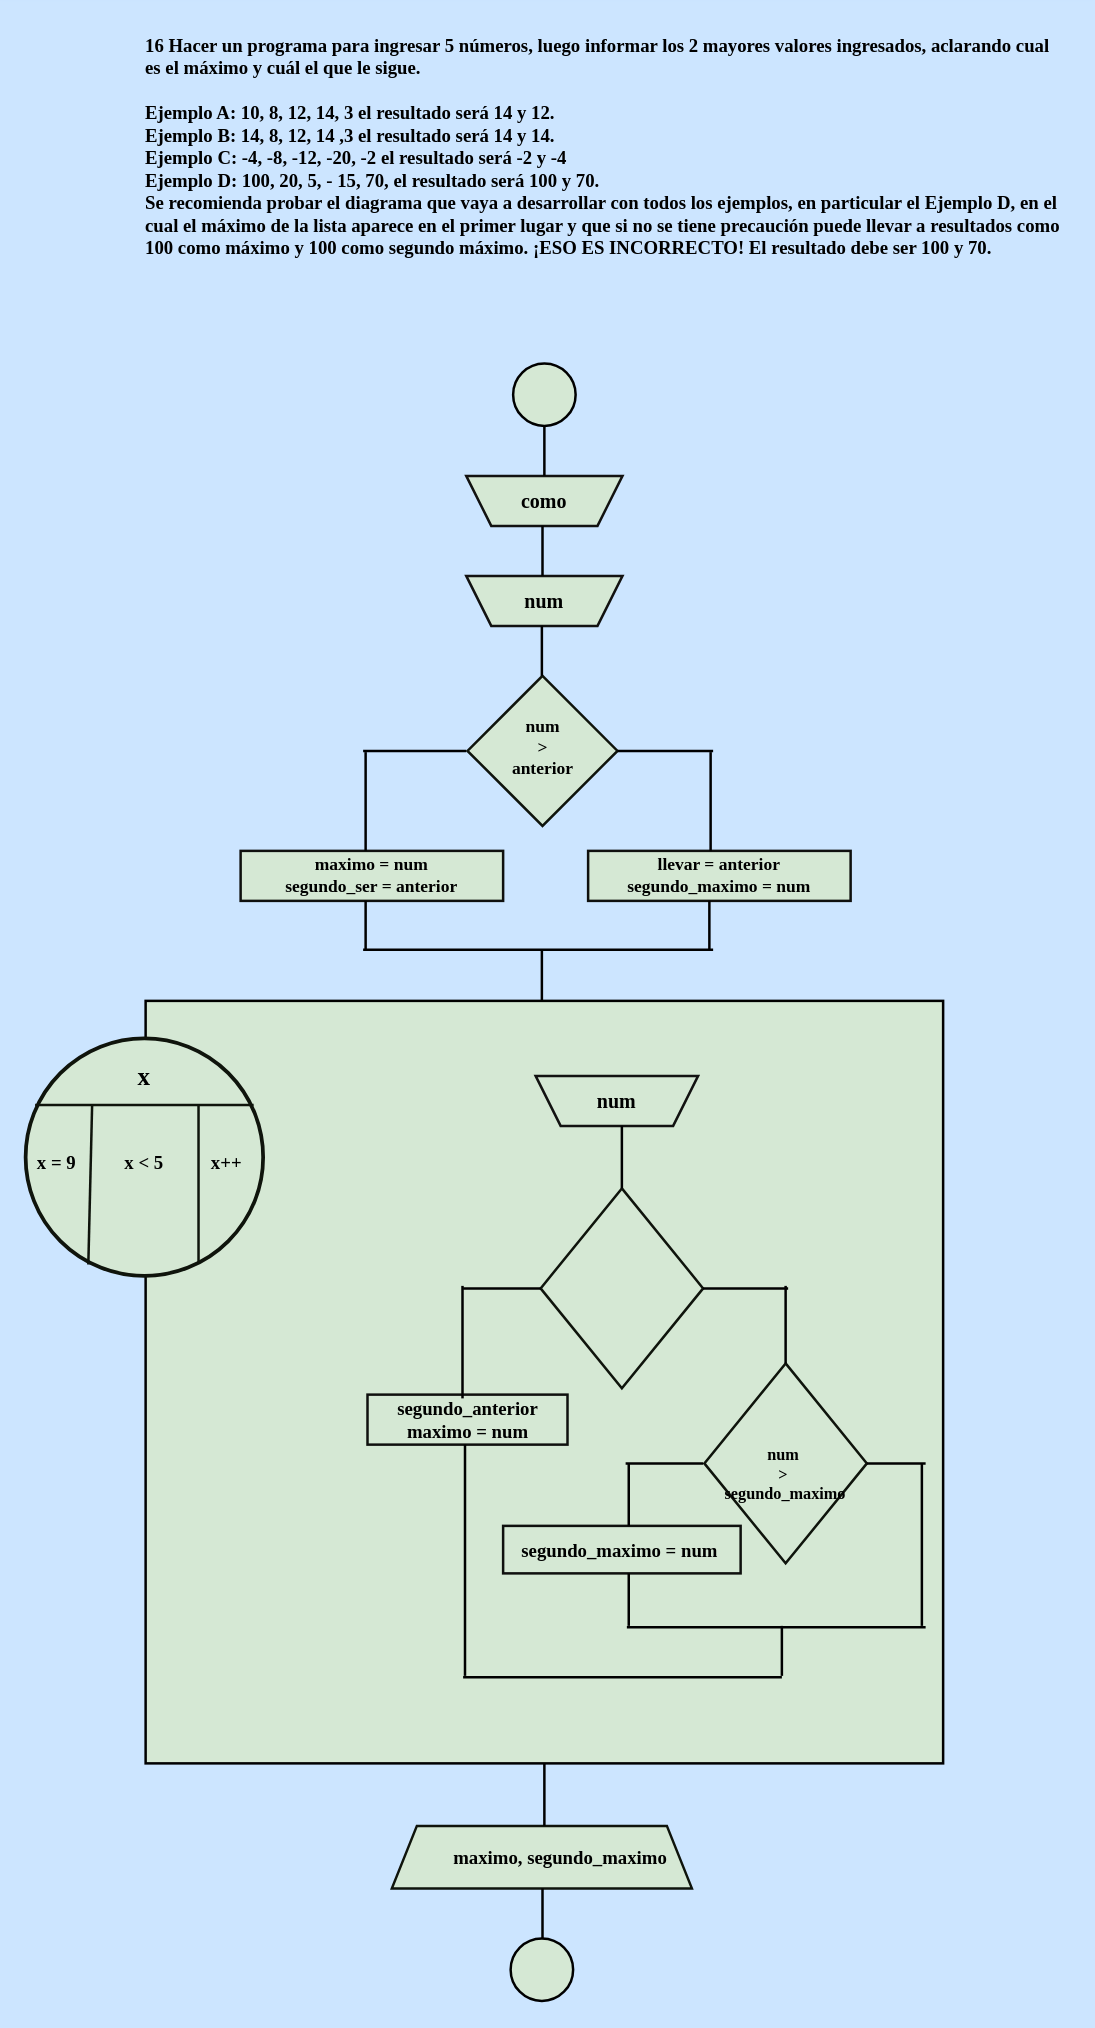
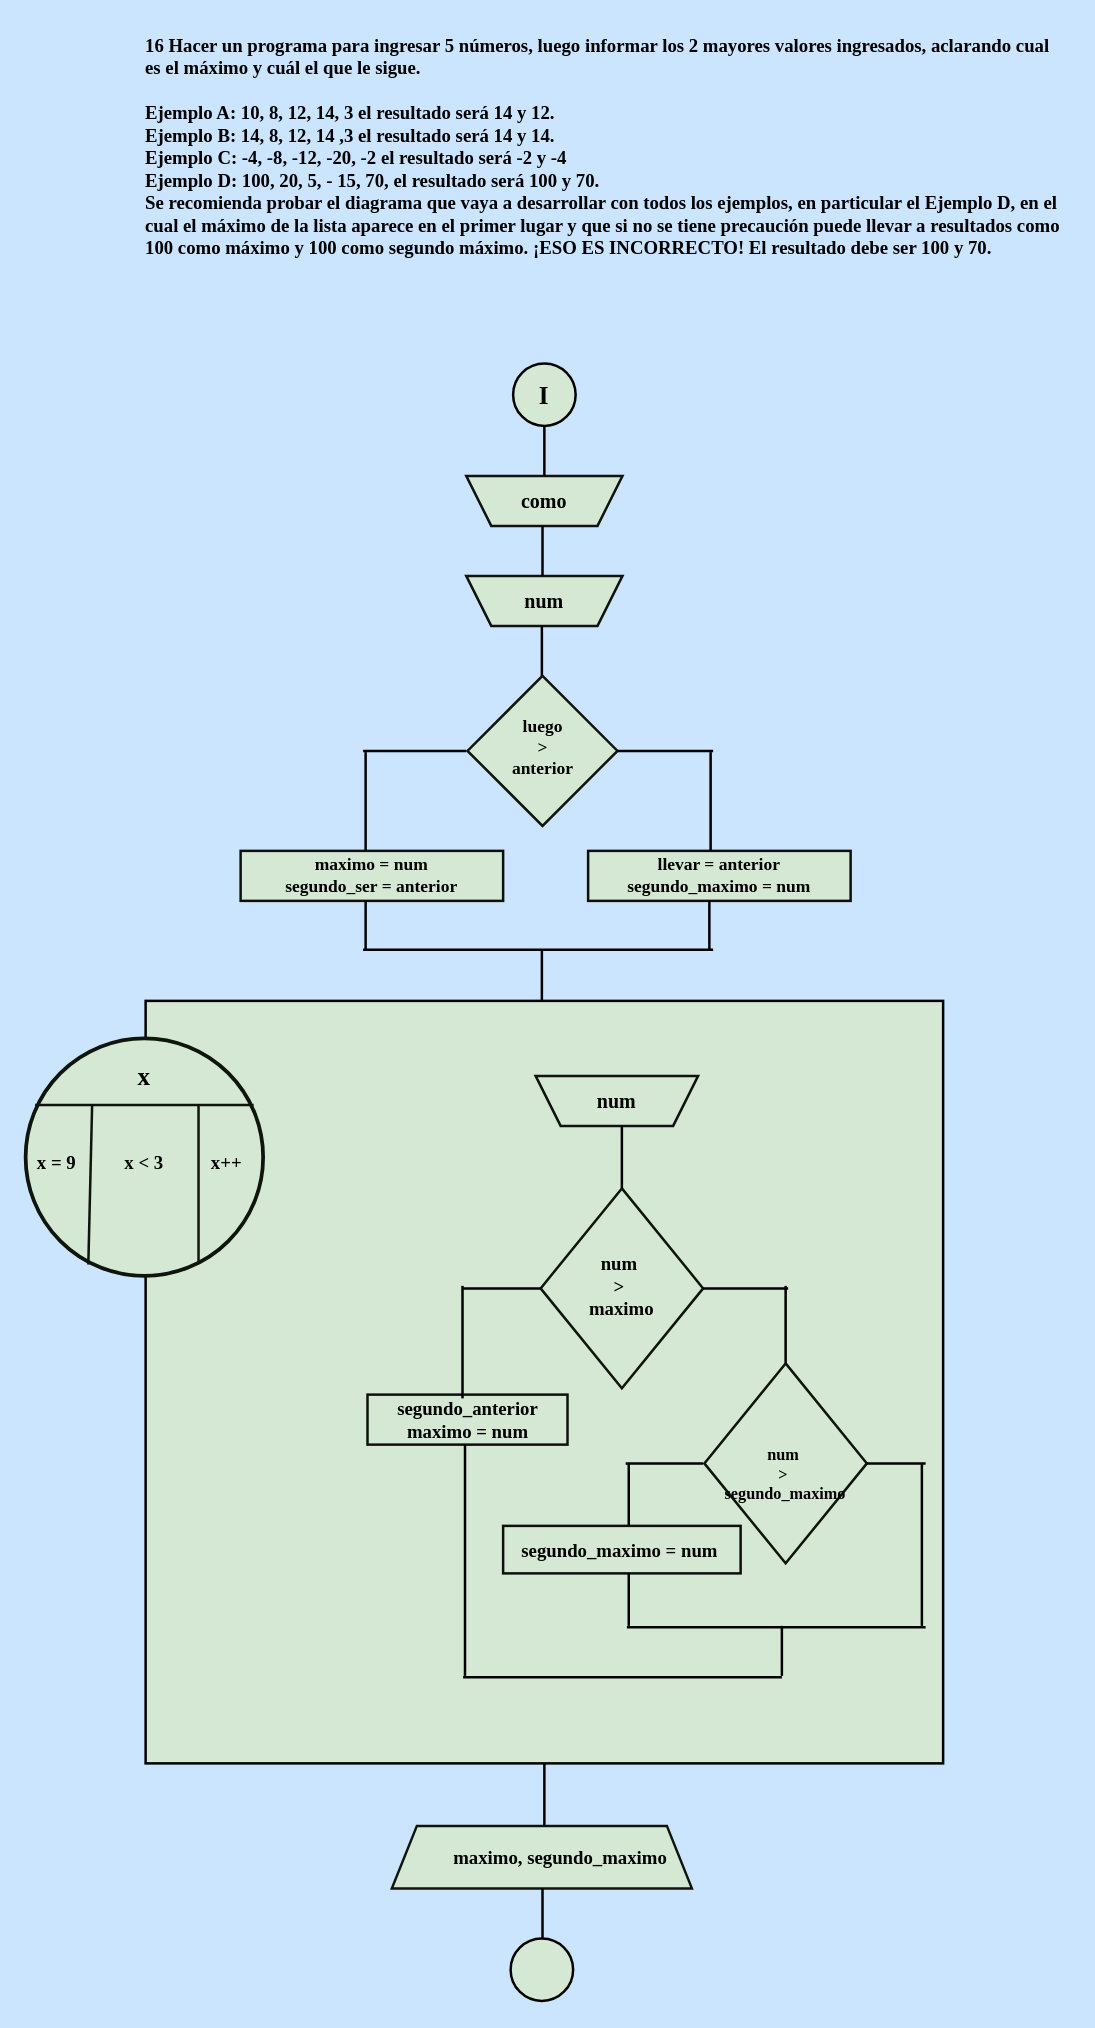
node "I": added
node "num > anterior": label "num > anterior" -> "luego > anterior"
node "x < 5": label "x < 5" -> "x < 3"
node "num > maximo": added
